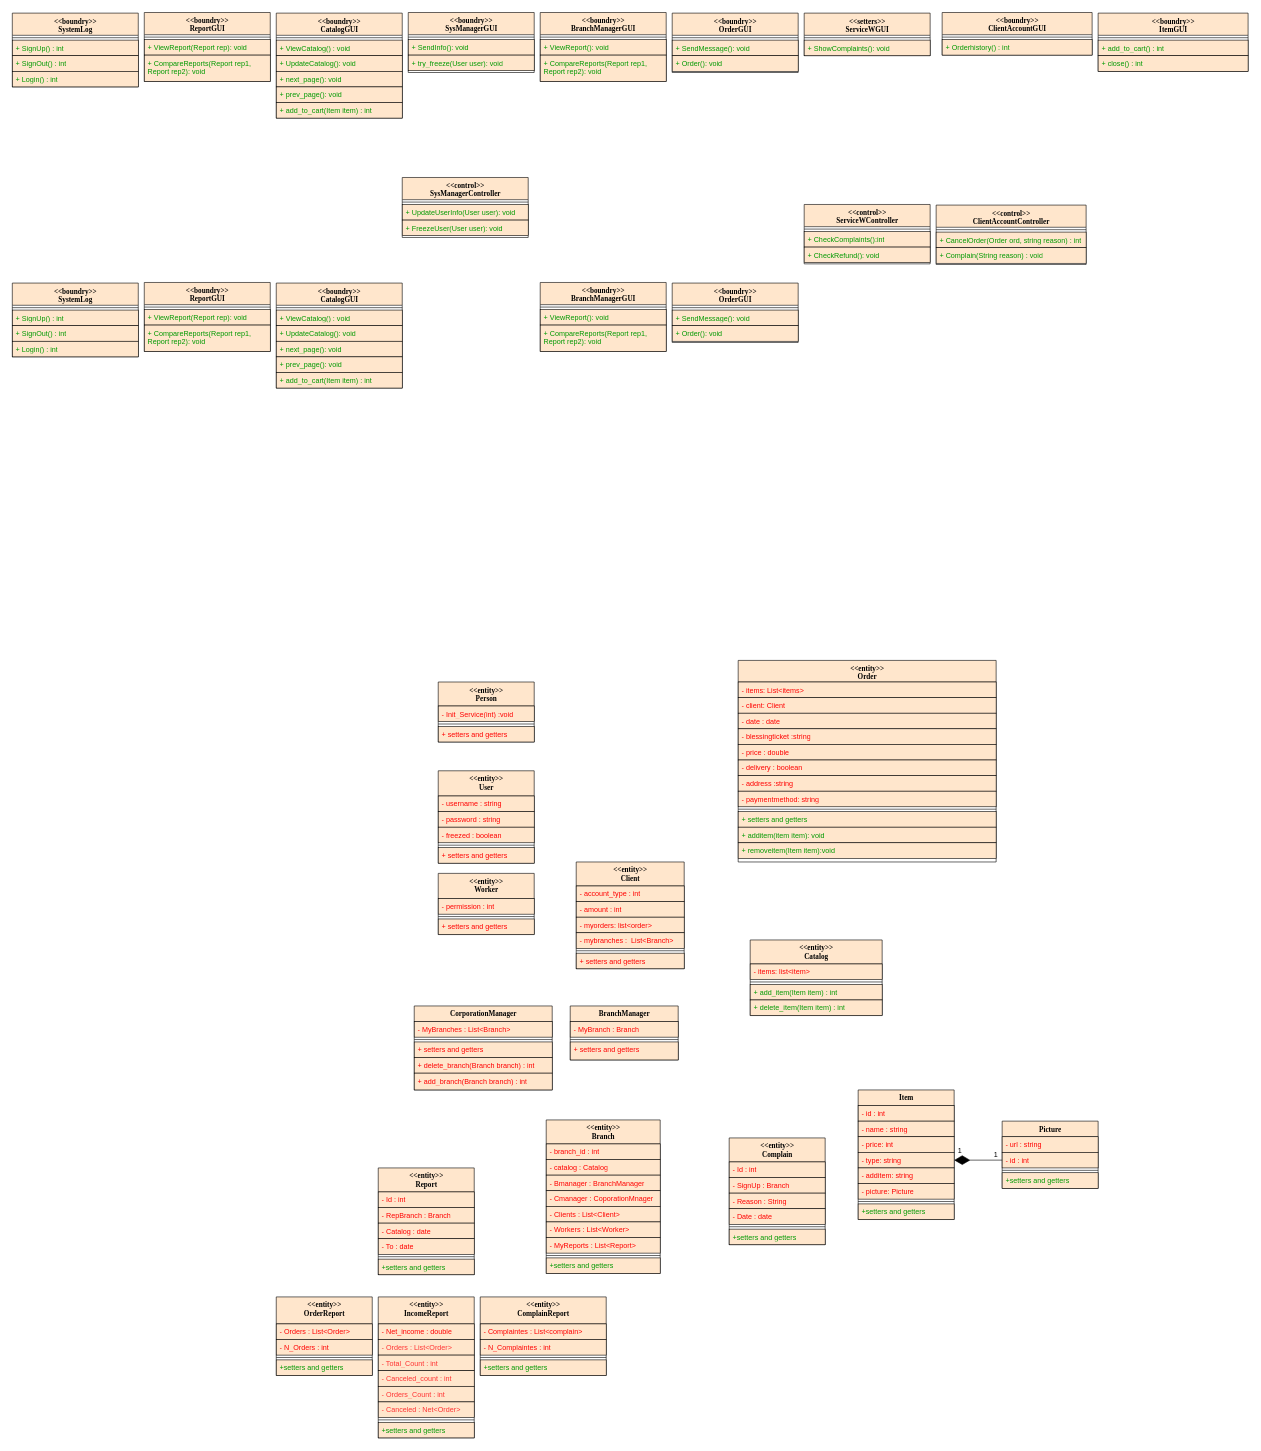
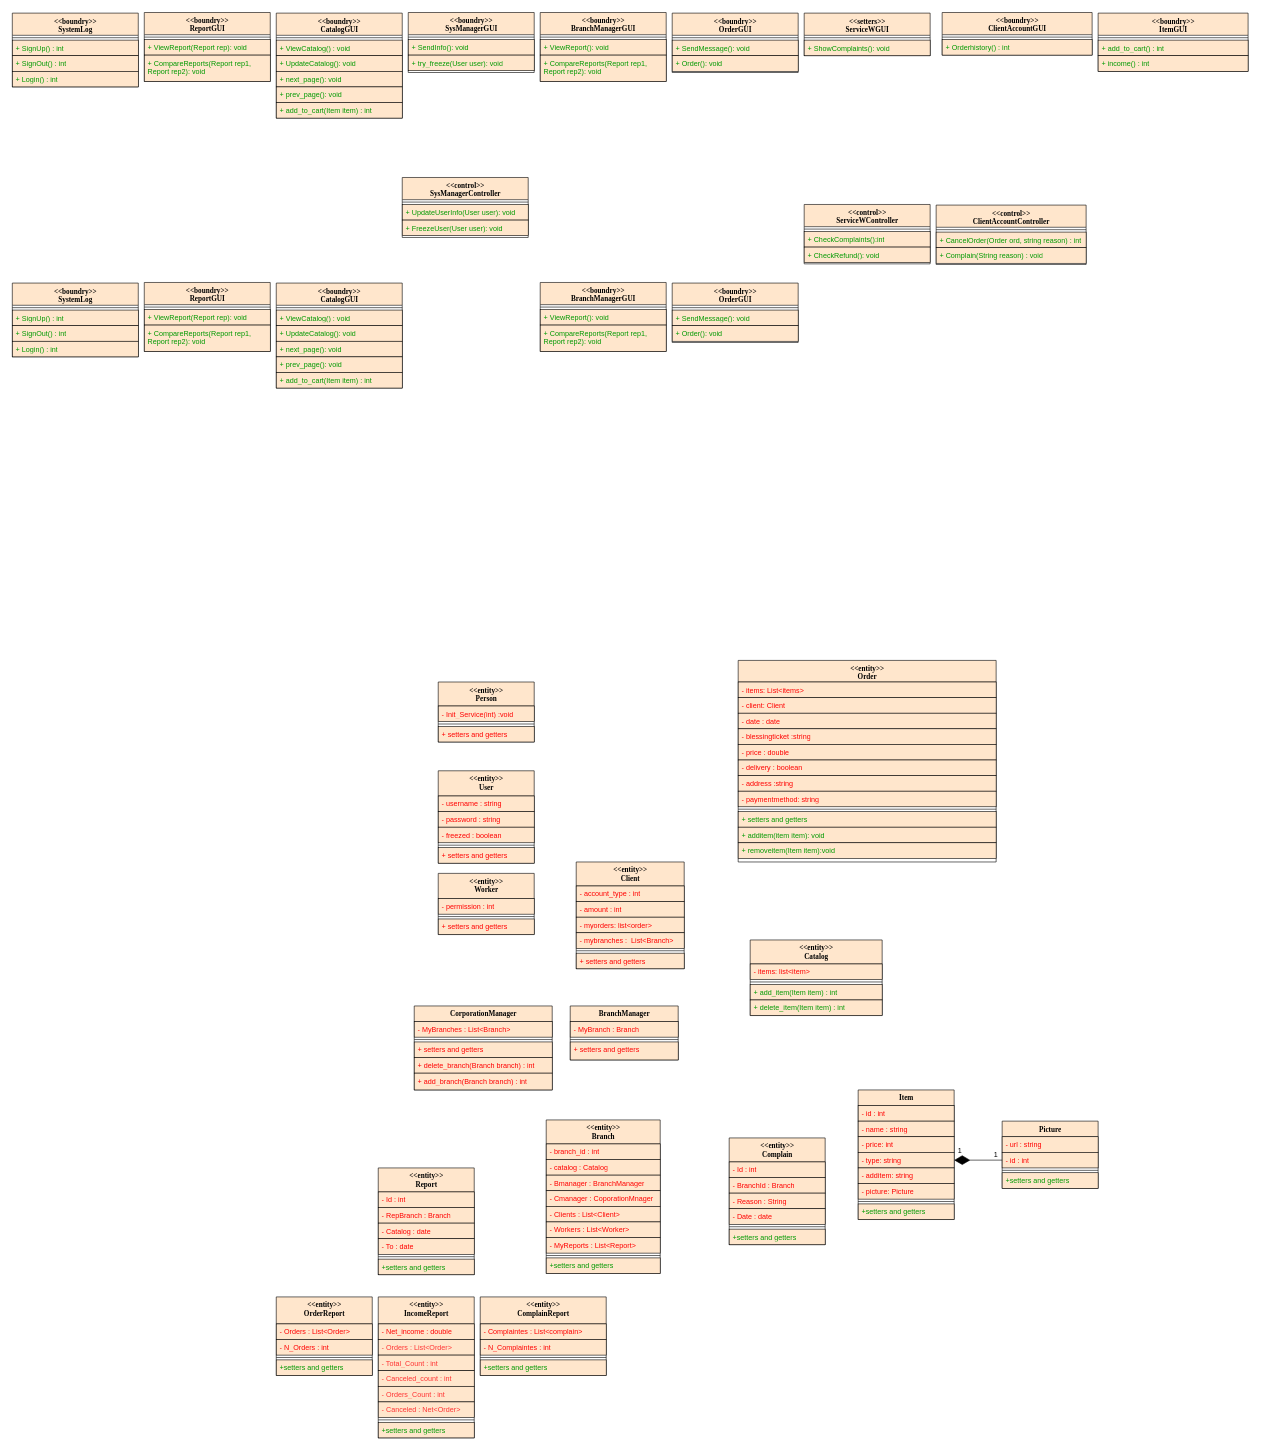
node "+ close() : int": label "+ close() : int" -> "+ income() : int"
node "- SignUp : Branch": label "- SignUp : Branch" -> "- BranchId : Branch"
